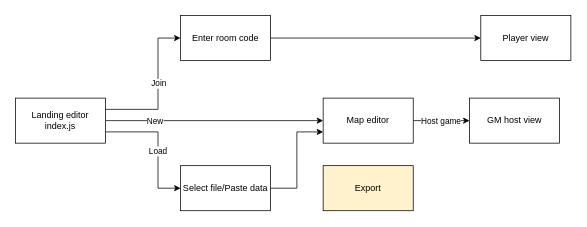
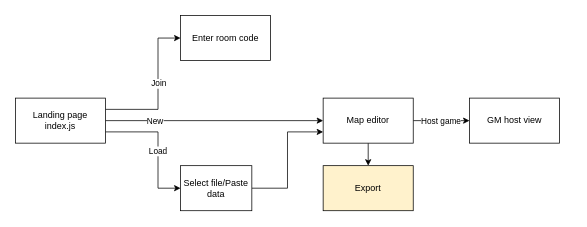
edge "Enter room code" -> "Player view": removed
node "Player view": removed
node "Landing editor index.js": label "Landing editor index.js" -> "Landing page index.js"
edge "Map editor" -> "Export": added
node "Select file/Paste data": size 90x45 -> 71x45
